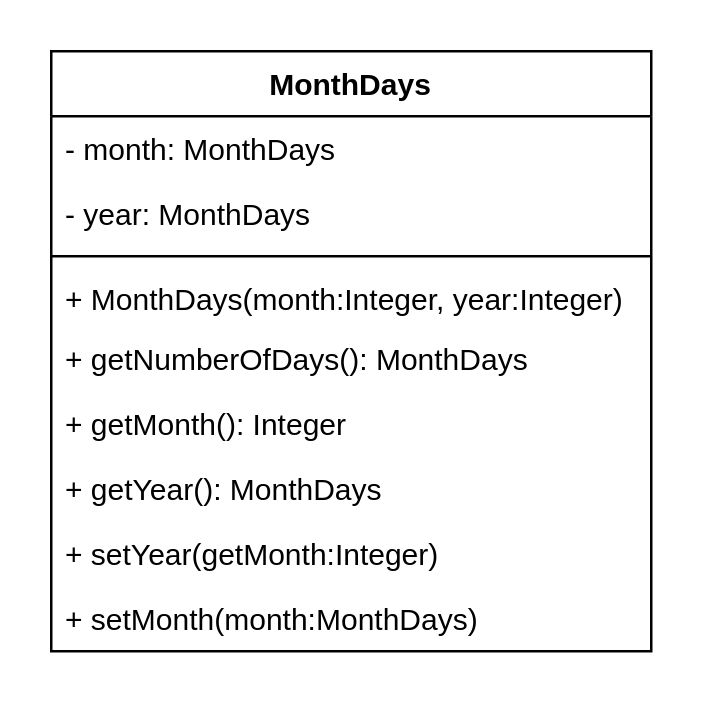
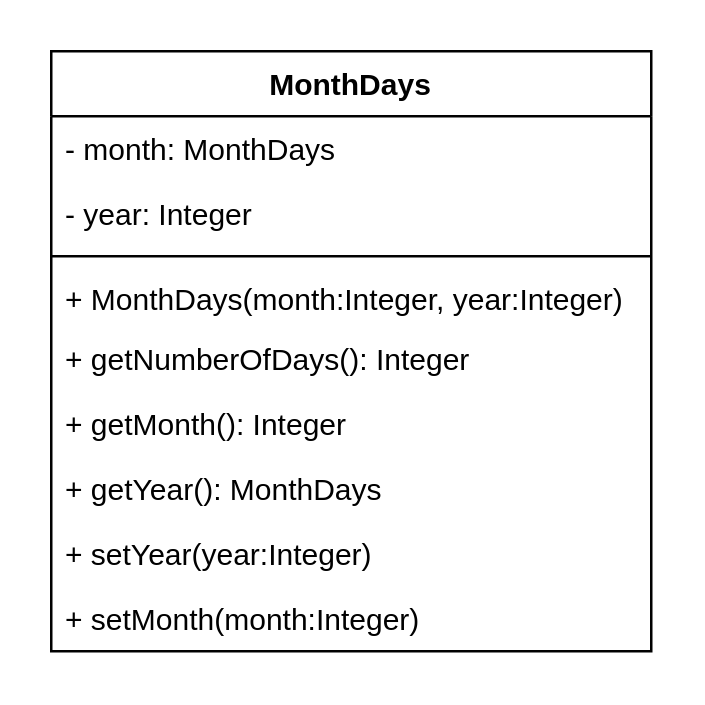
node "- year: MonthDays": label "- year: MonthDays" -> "- year: Integer"
node "+ getNumberOfDays(): MonthDays": label "+ getNumberOfDays(): MonthDays" -> "+ getNumberOfDays(): Integer"
node "+ setYear(getMonth:Integer)": label "+ setYear(getMonth:Integer)" -> "+ setYear(year:Integer)"
node "+ setMonth(month:MonthDays)": label "+ setMonth(month:MonthDays)" -> "+ setMonth(month:Integer)"
